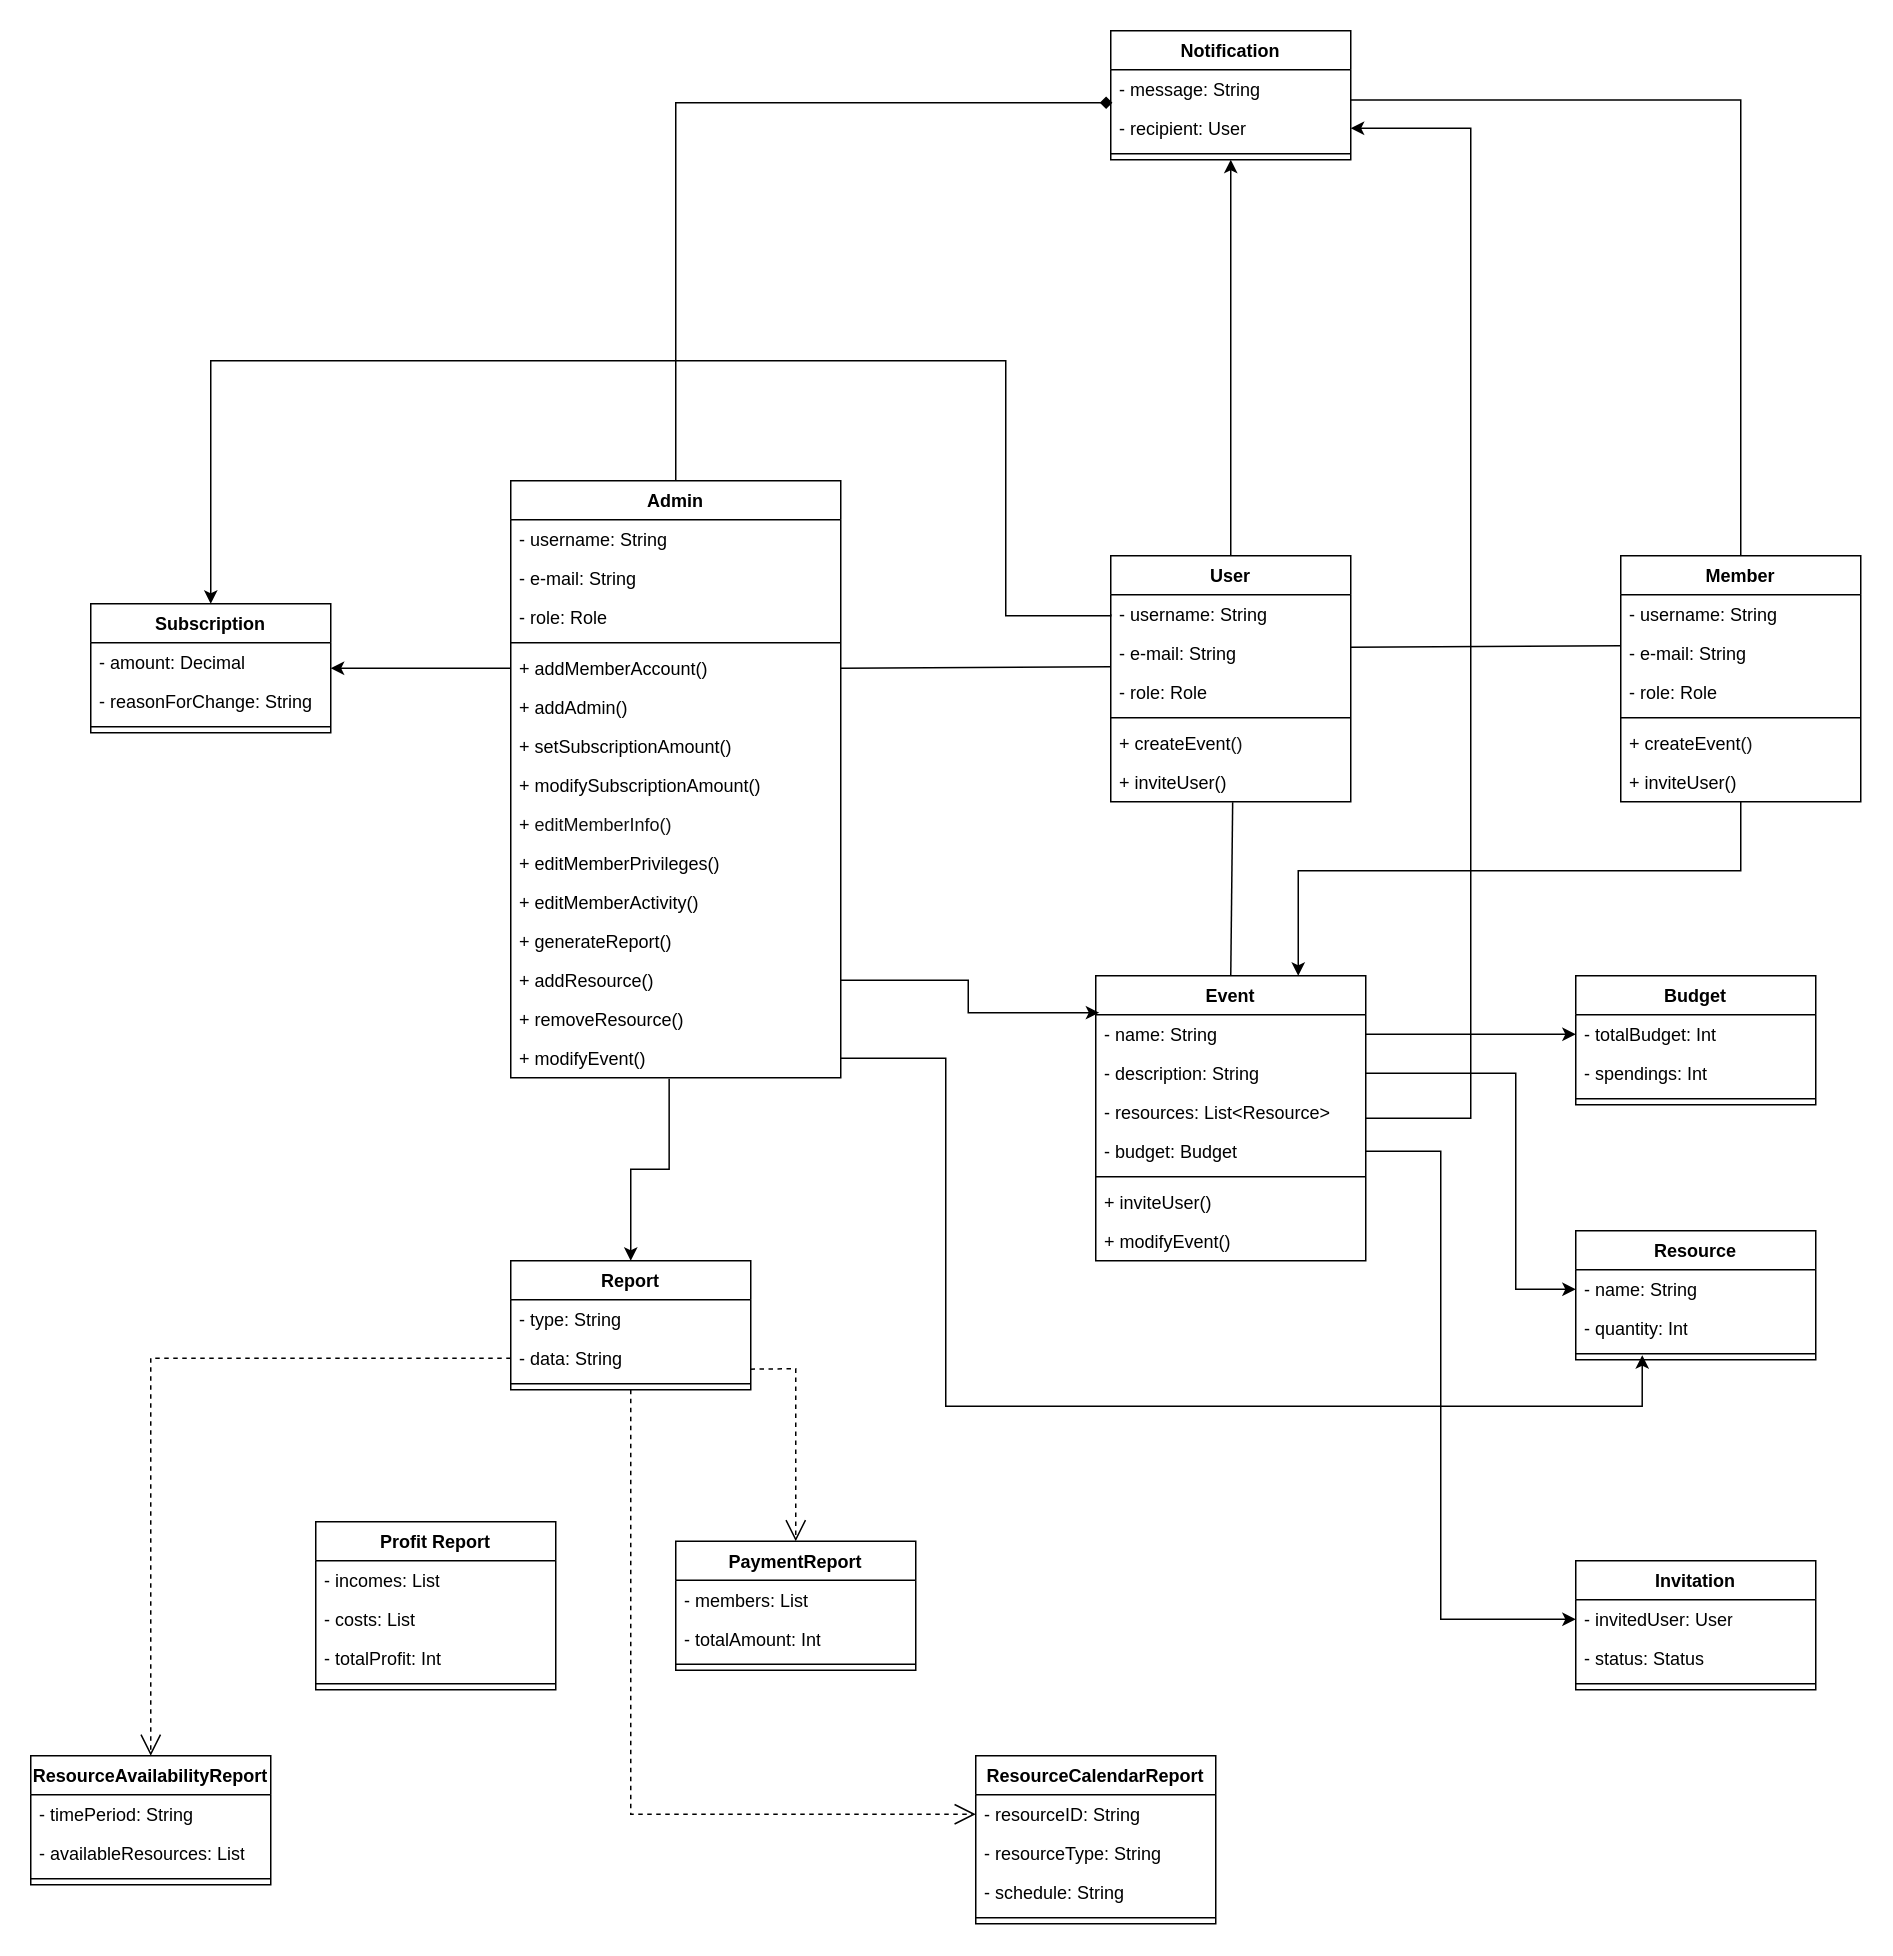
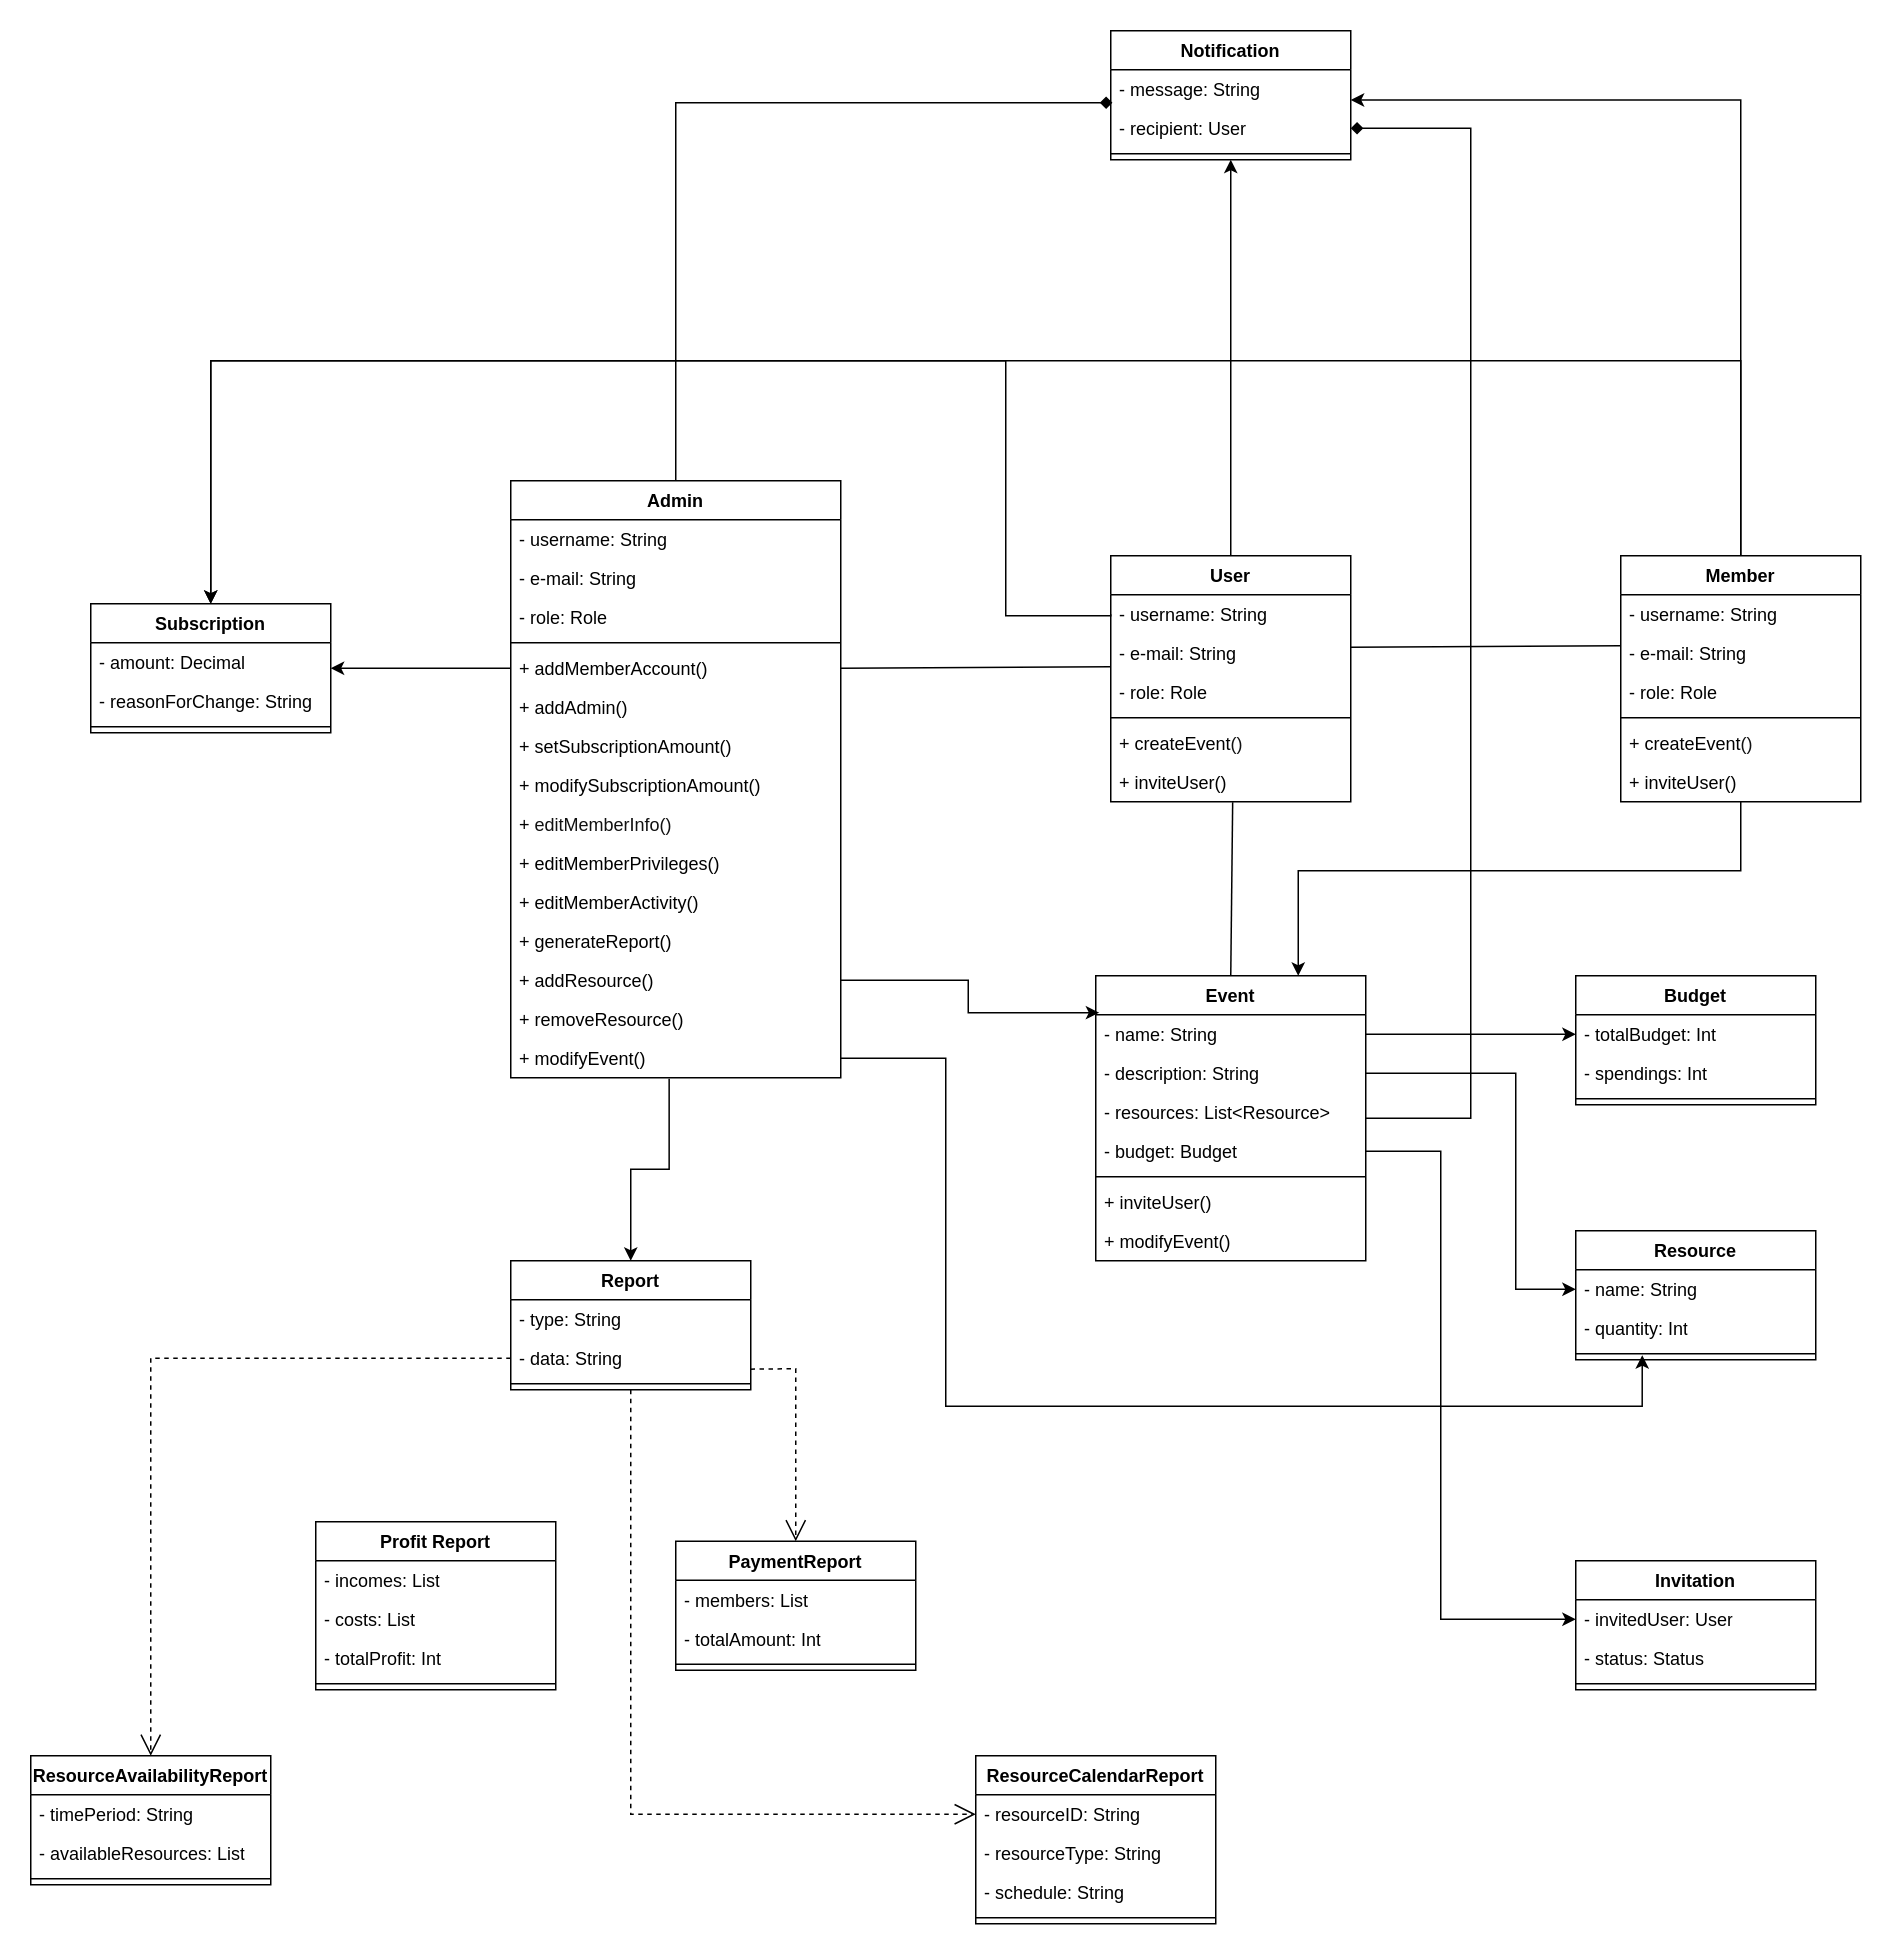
edge "- message: String" -- "Member": arrowhead none -> classic
edge "Event" -> "- recipient: User": arrowhead classic -> diamond
edge "Member" -> "Subscription": added
